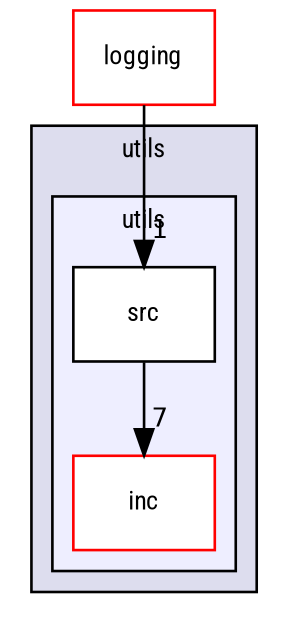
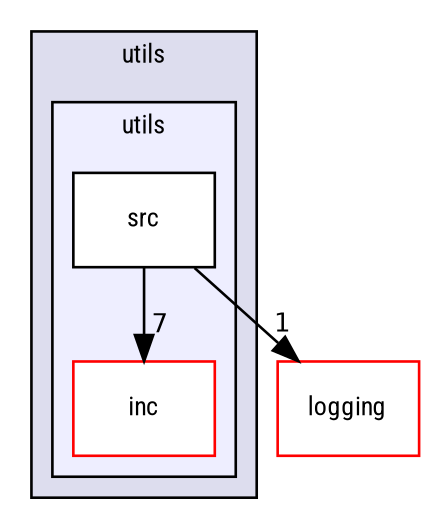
edge "logging" -> "src": reversed
